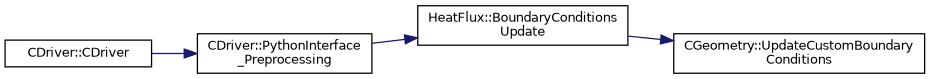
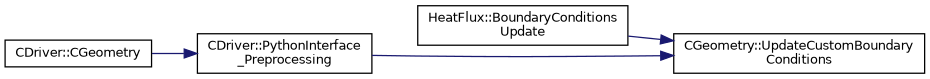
edge "CDriver::PythonInterface _Preprocessing" -> "HeatFlux::BoundaryConditions Update": now "CDriver::PythonInterface _Preprocessing" -> "CGeometry::UpdateCustomBoundary Conditions"
node "CDriver::CDriver": label "CDriver::CDriver" -> "CDriver::CGeometry"
